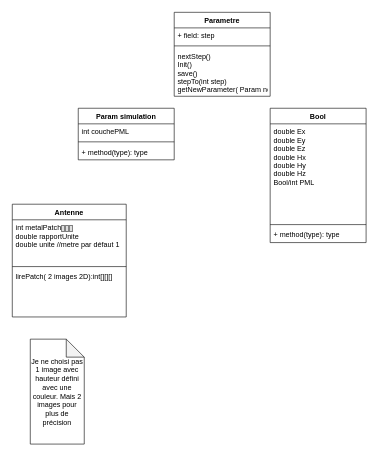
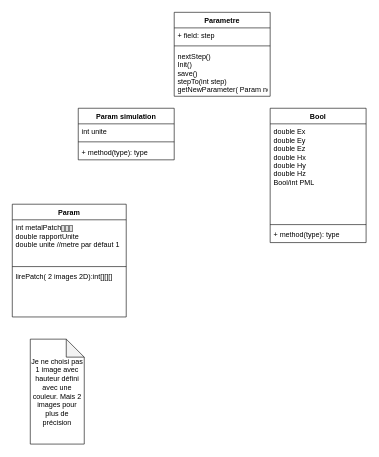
node "int couchePML": label "int couchePML" -> "int unite"
node "Antenne": label "Antenne" -> "Param"
